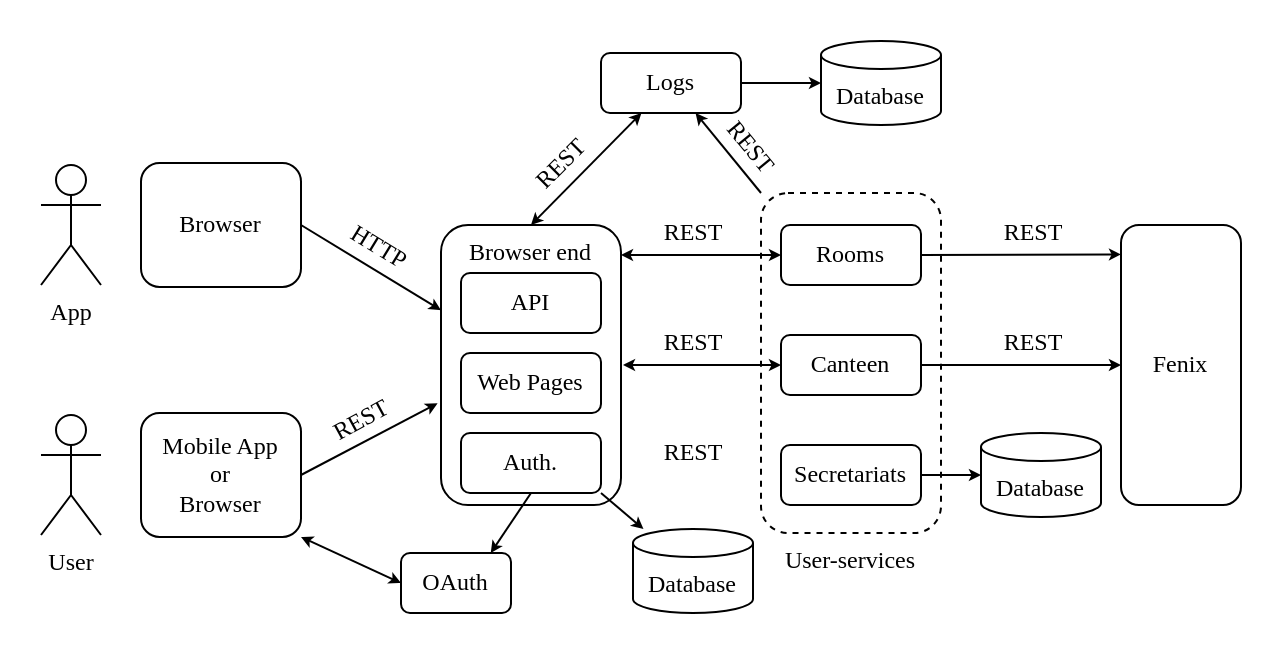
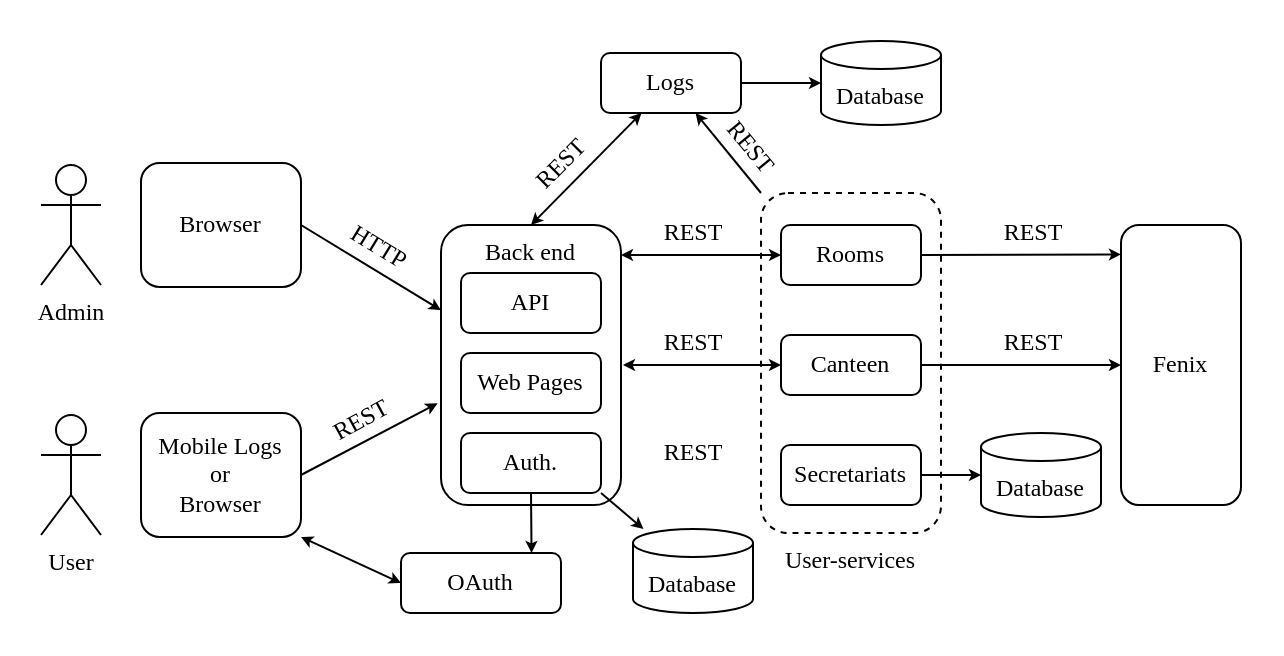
node "Browser end": label "Browser end" -> "Back end"
node "App": label "App" -> "Admin"
node "Mobile App or Browser": label "Mobile App or Browser" -> "Mobile Logs or Browser"
node "OAuth": size 110x60 -> 160x60
